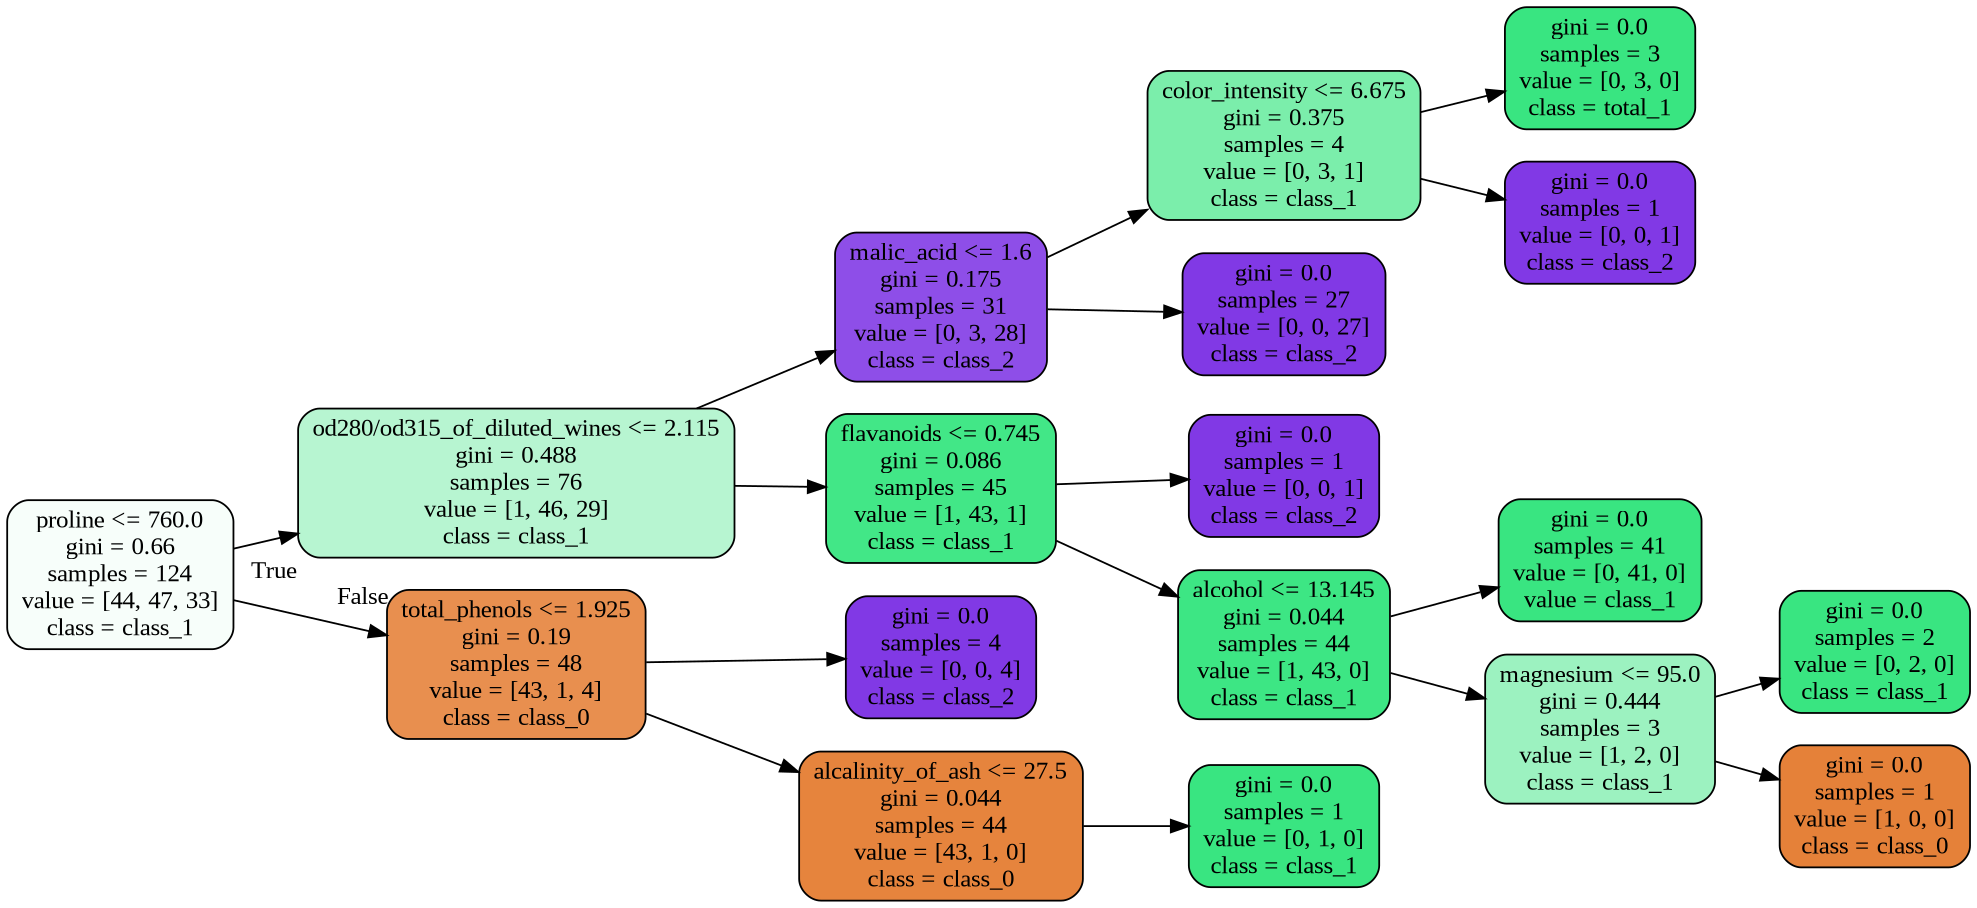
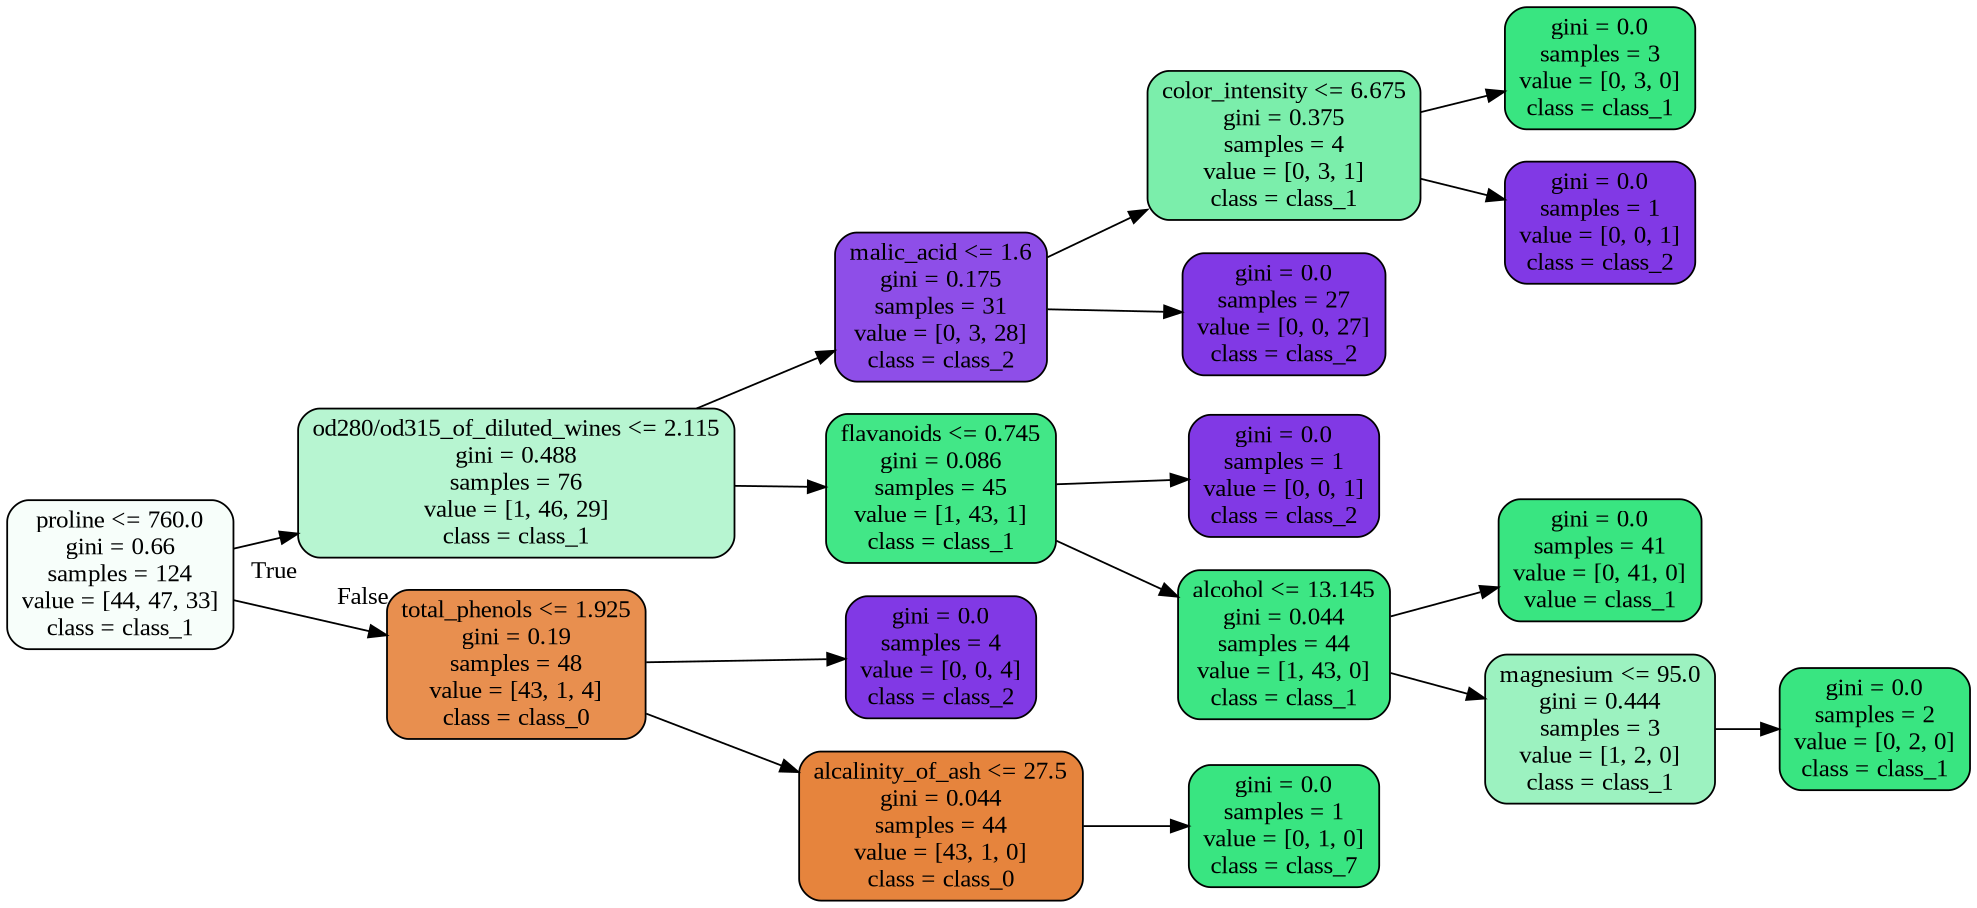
node "gini = 0.0 samples = 3 value = [0, 3, 0] class = total_1": label "gini = 0.0 samples = 3 value = [0, 3, 0] class = total_1" -> "gini = 0.0 samples = 3 value = [0, 3, 0] class = class_1"
node "gini = 0.0 samples = 1 value = [1, 0, 0] class = class_0": removed
node "gini = 0.0 samples = 1 value = [0, 1, 0] class = class_1": label "gini = 0.0 samples = 1 value = [0, 1, 0] class = class_1" -> "gini = 0.0 samples = 1 value = [0, 1, 0] class = class_7"
